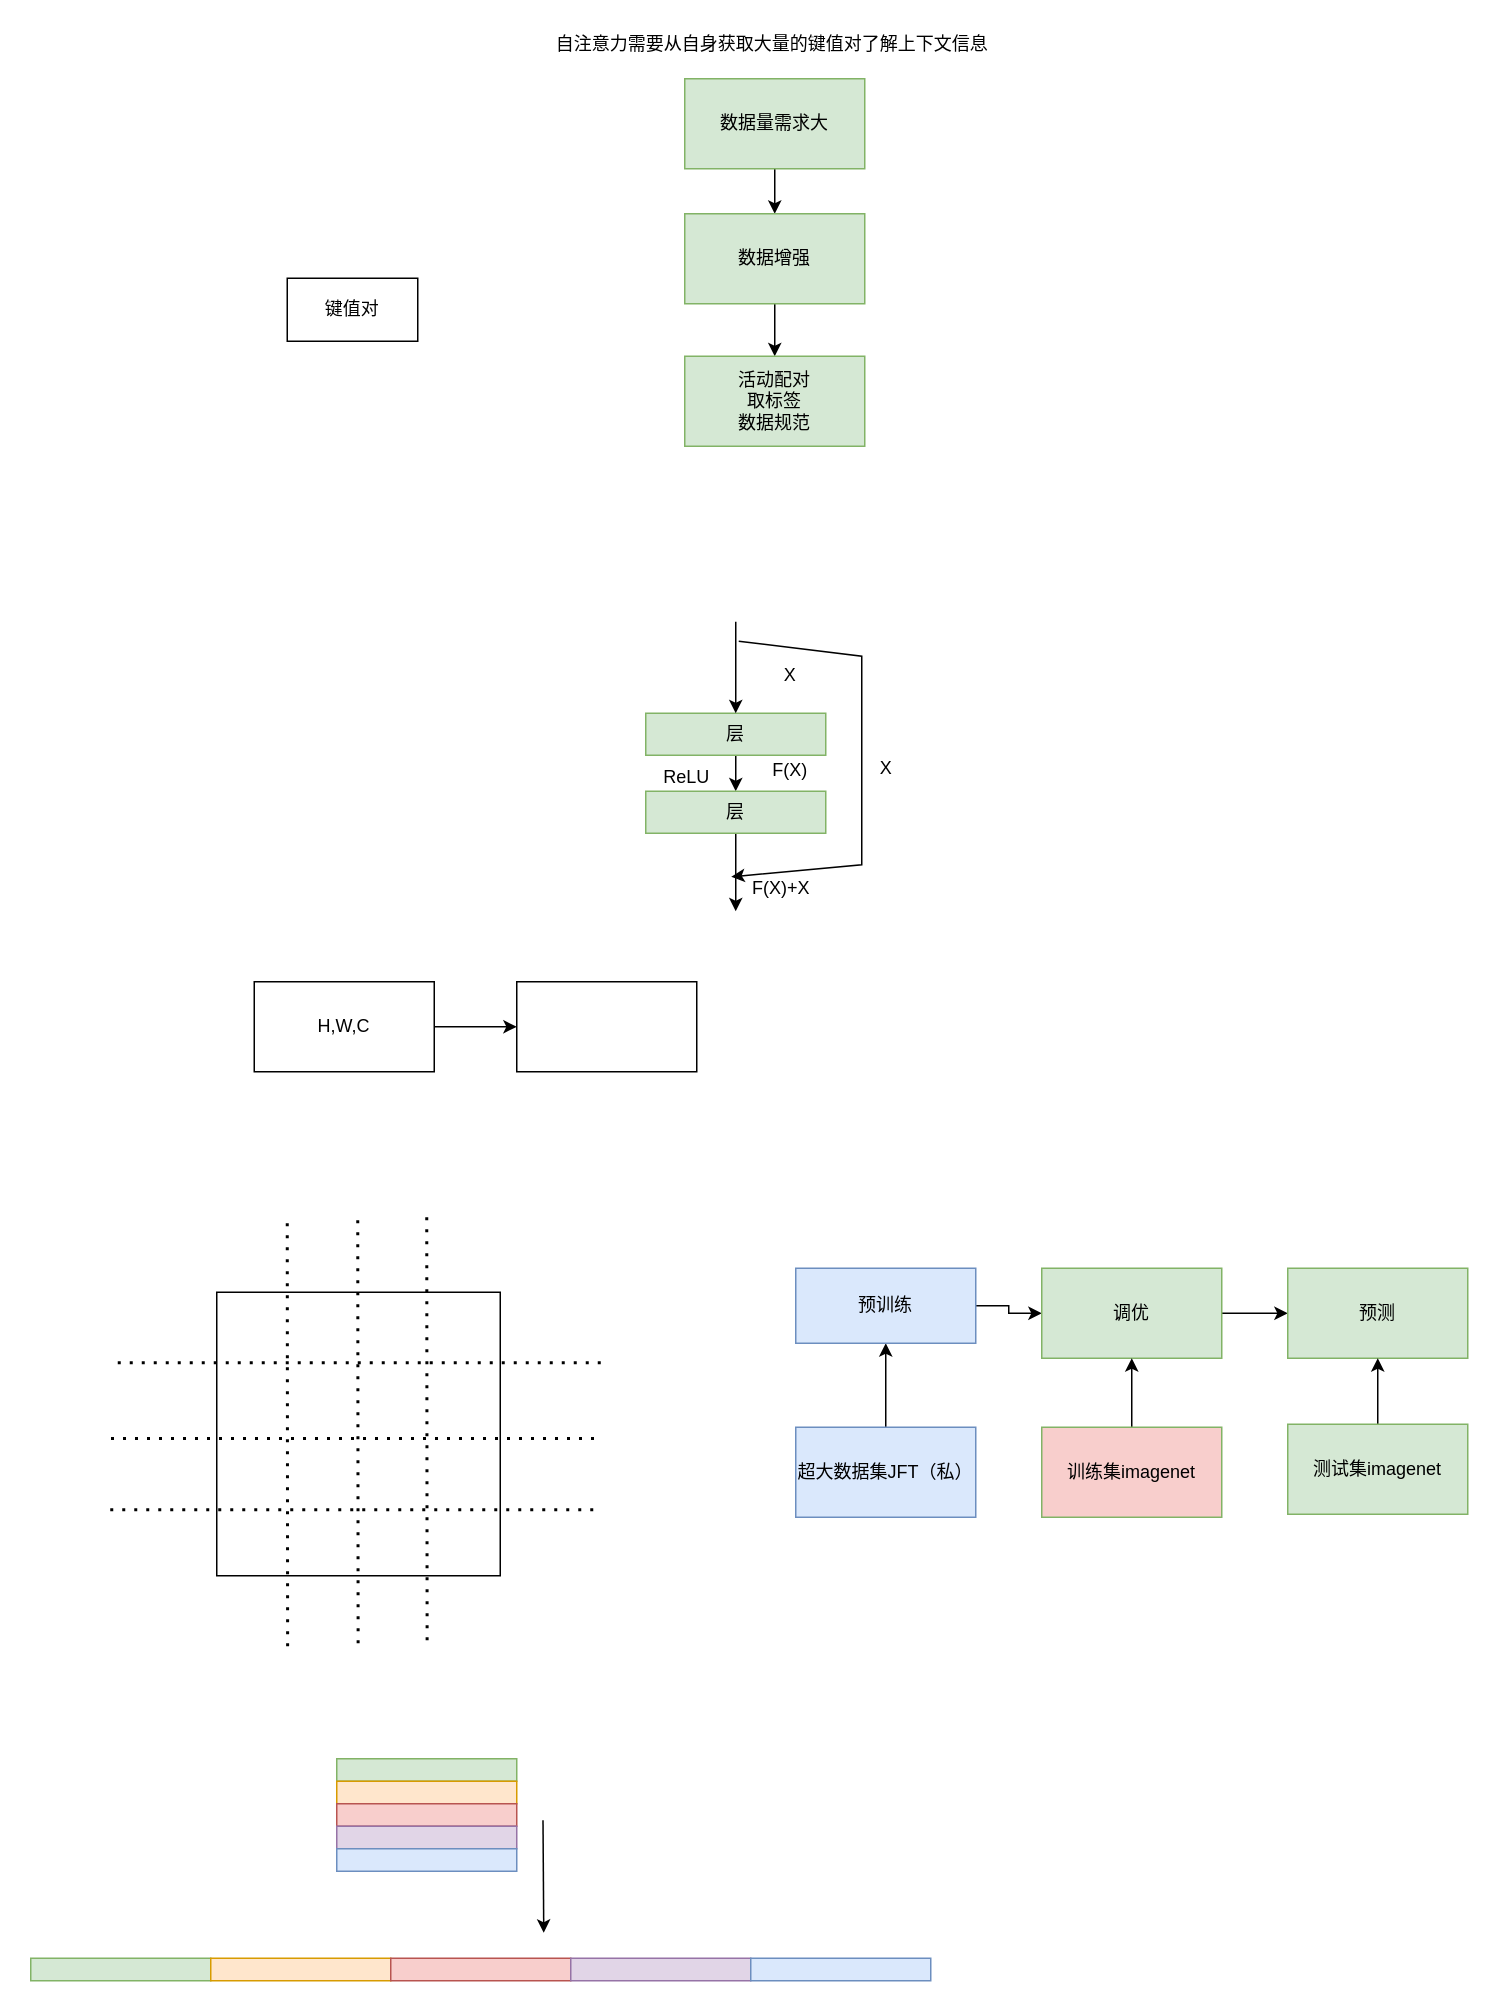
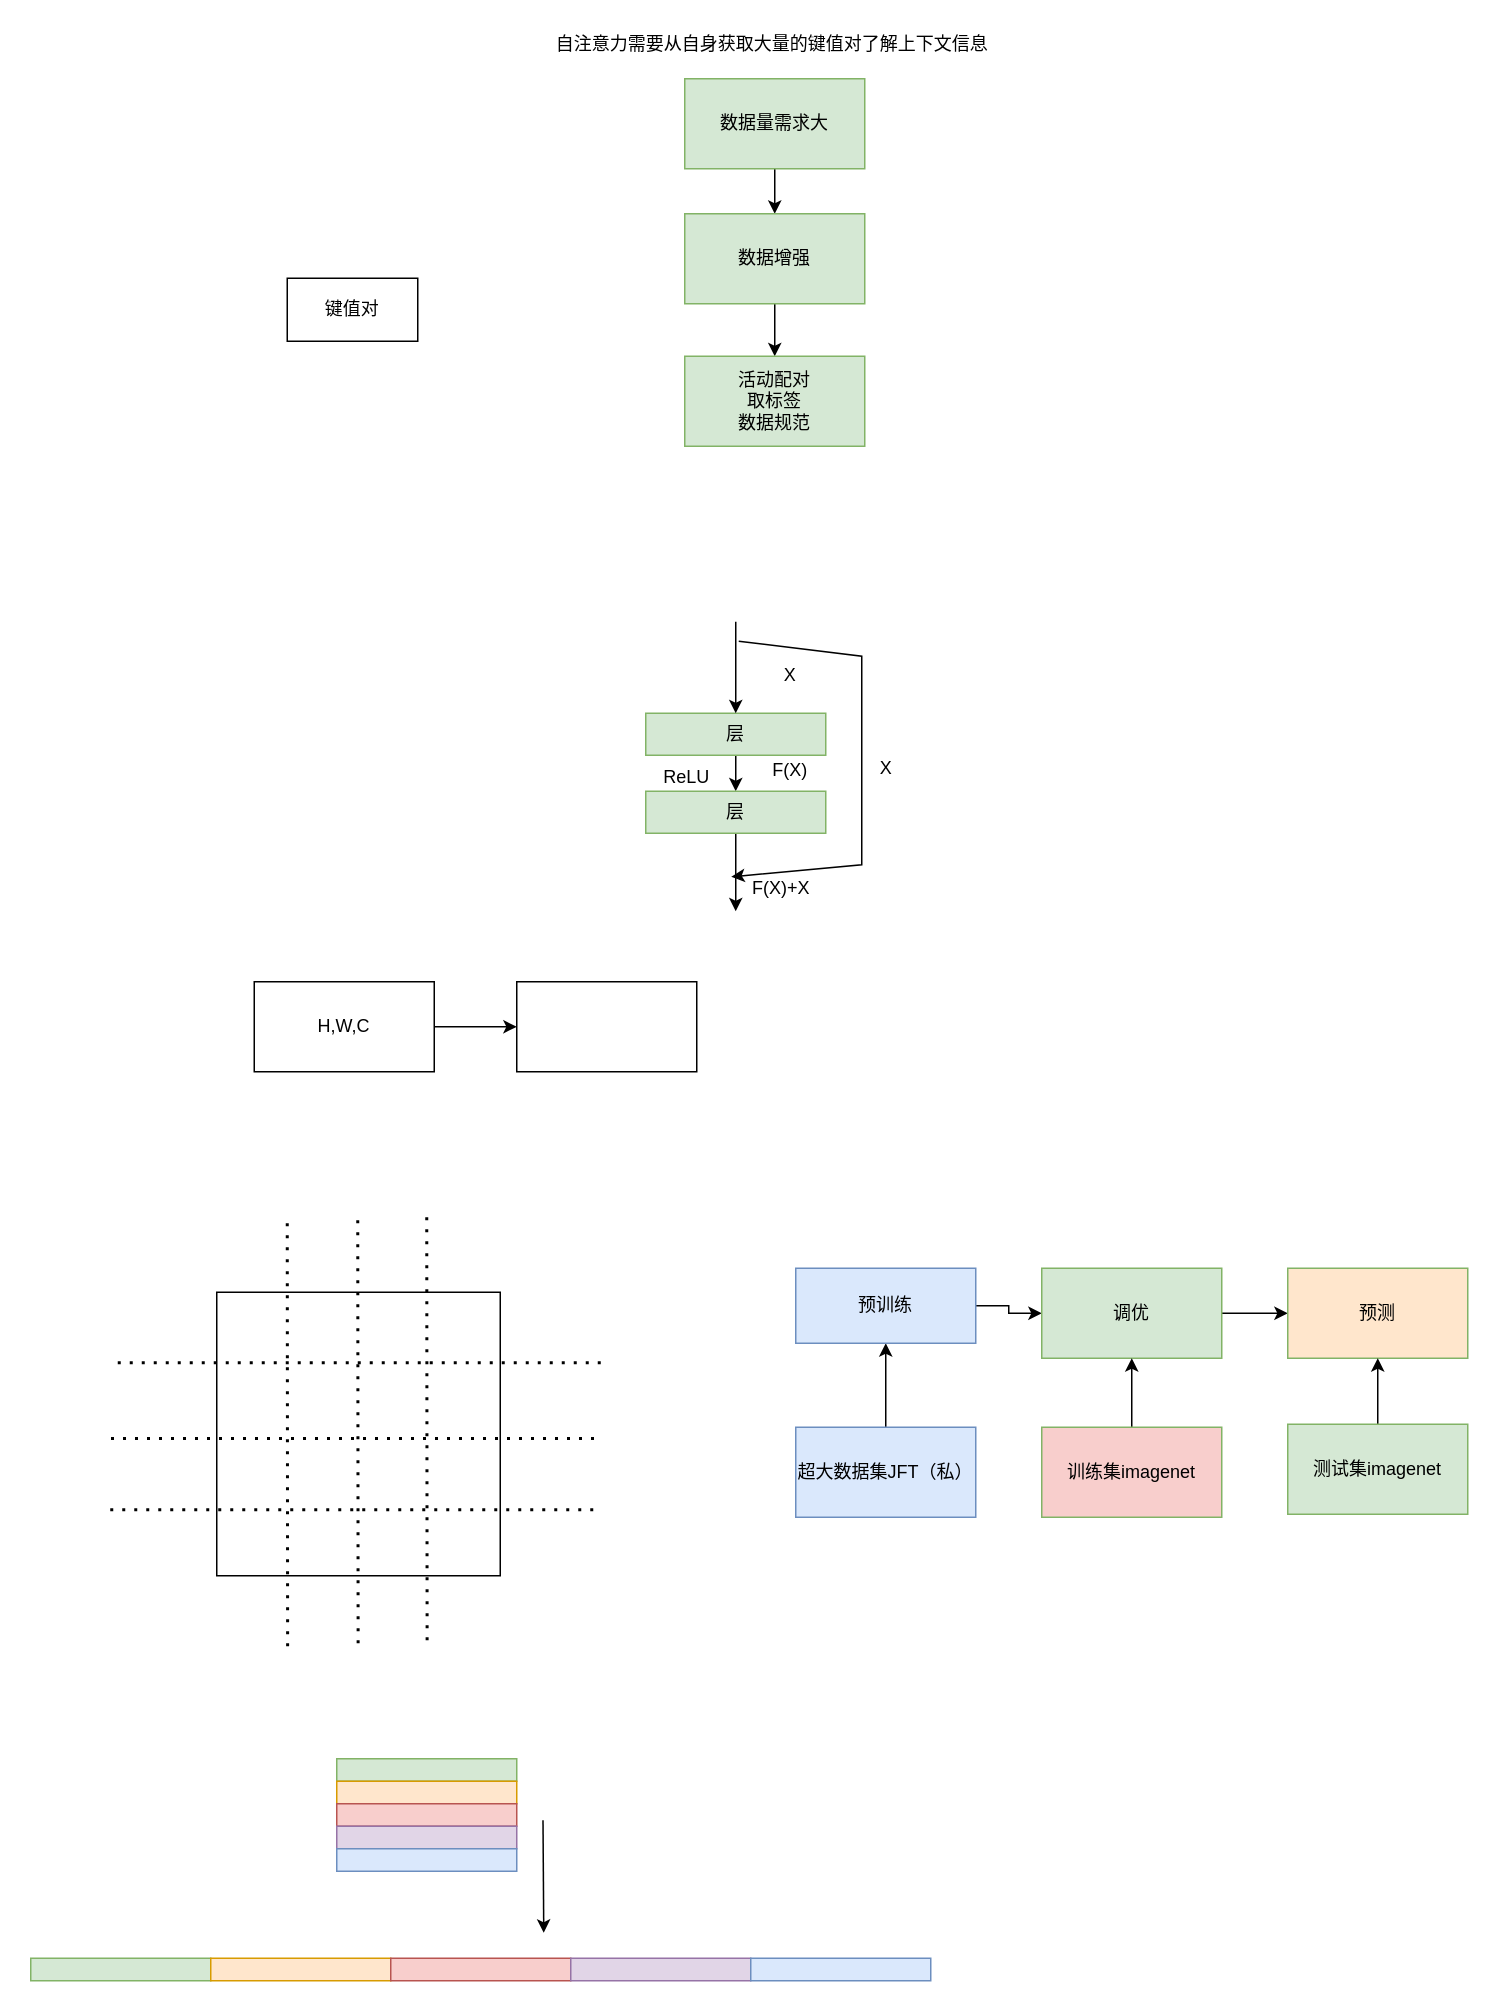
node "预测": fillcolor #d5e8d4 -> #ffe6cc
